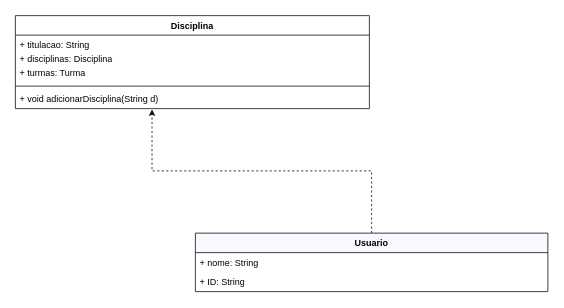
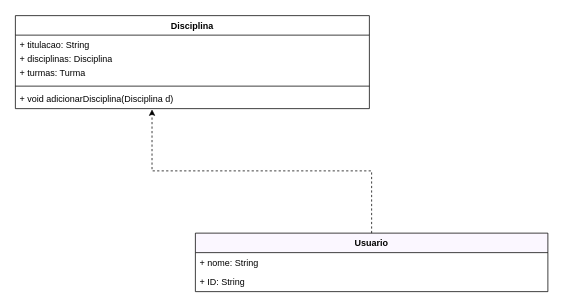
node "+ void adicionarDisciplina(String d)": label "+ void adicionarDisciplina(String d)" -> "+ void adicionarDisciplina(Disciplina d)"
